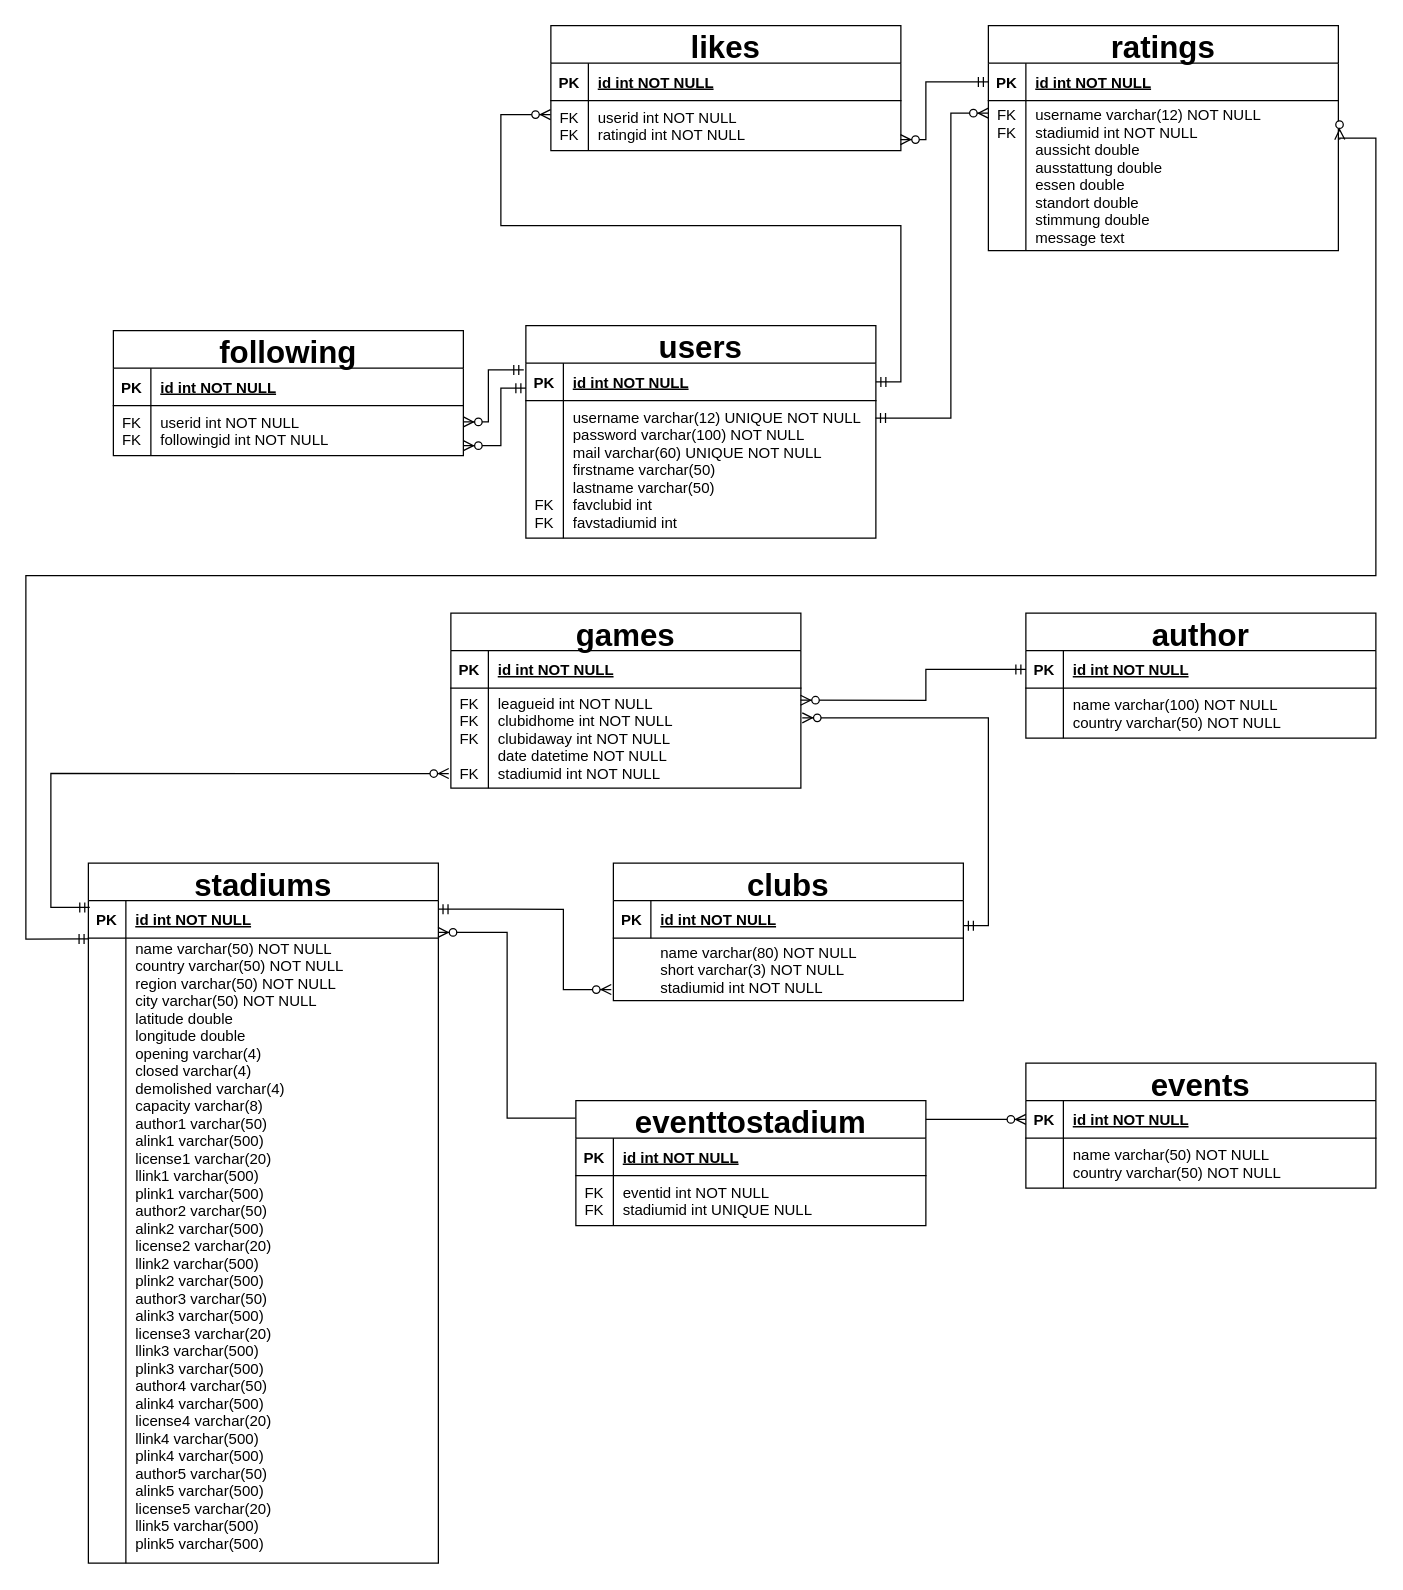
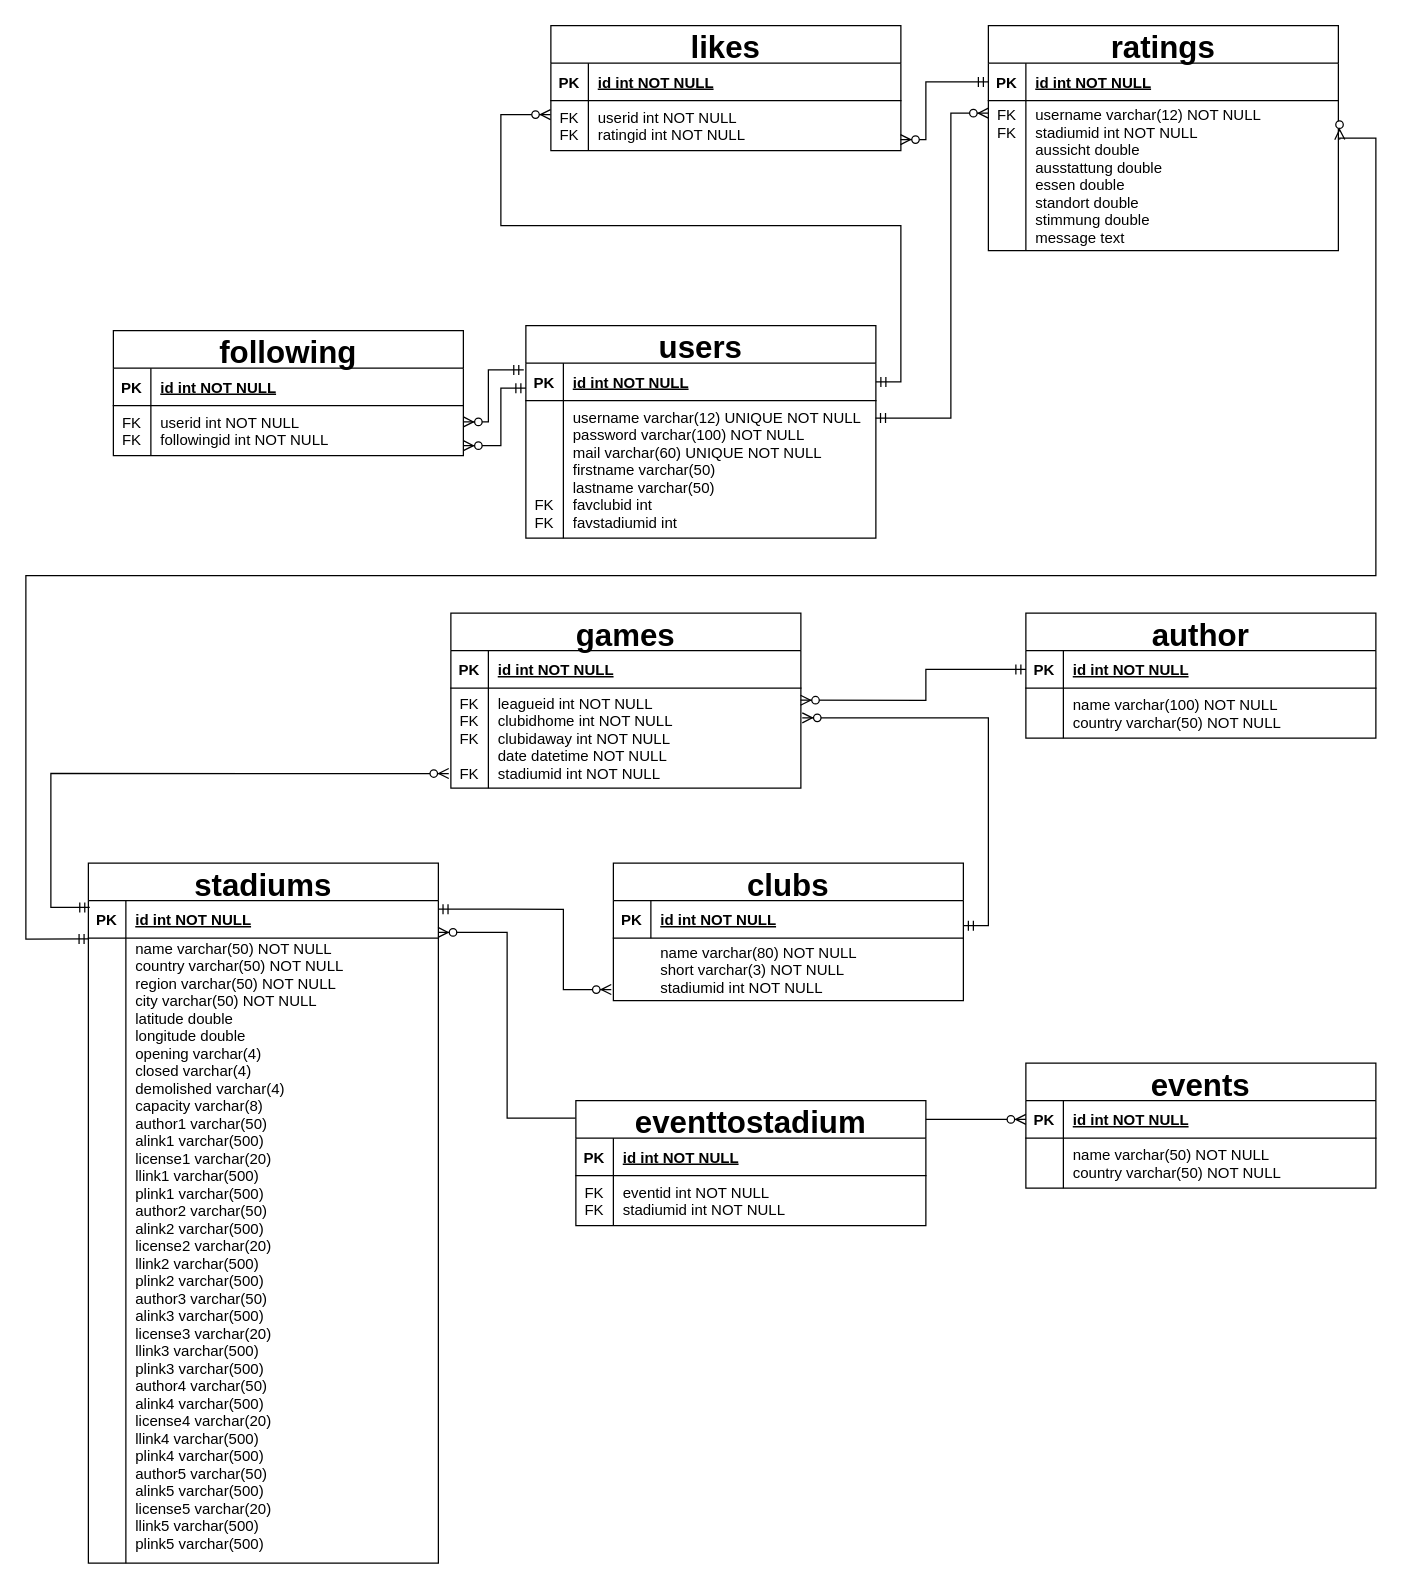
node "eventid int NOT NULL stadiumid int UNIQUE NULL": label "eventid int NOT NULL stadiumid int UNIQUE NULL" -> "eventid int NOT NULL stadiumid int NOT NULL"
